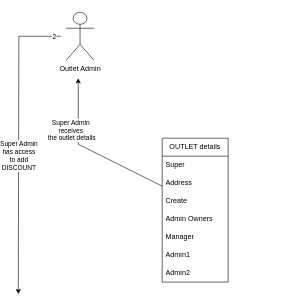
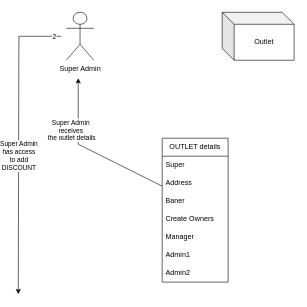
node "Outlet": added
node "Outlet Admin": label "Outlet Admin" -> "Super Admin"
node "Create": label "Create" -> "Baner"
node "Admin Owners": label "Admin Owners" -> "Create Owners"
